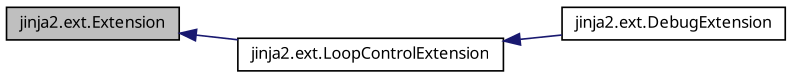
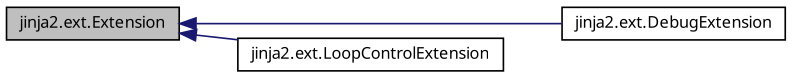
edge "jinja2.ext.DebugExtension" -> "jinja2.ext.LoopControlExtension": now "jinja2.ext.DebugExtension" -> "jinja2.ext.Extension"
